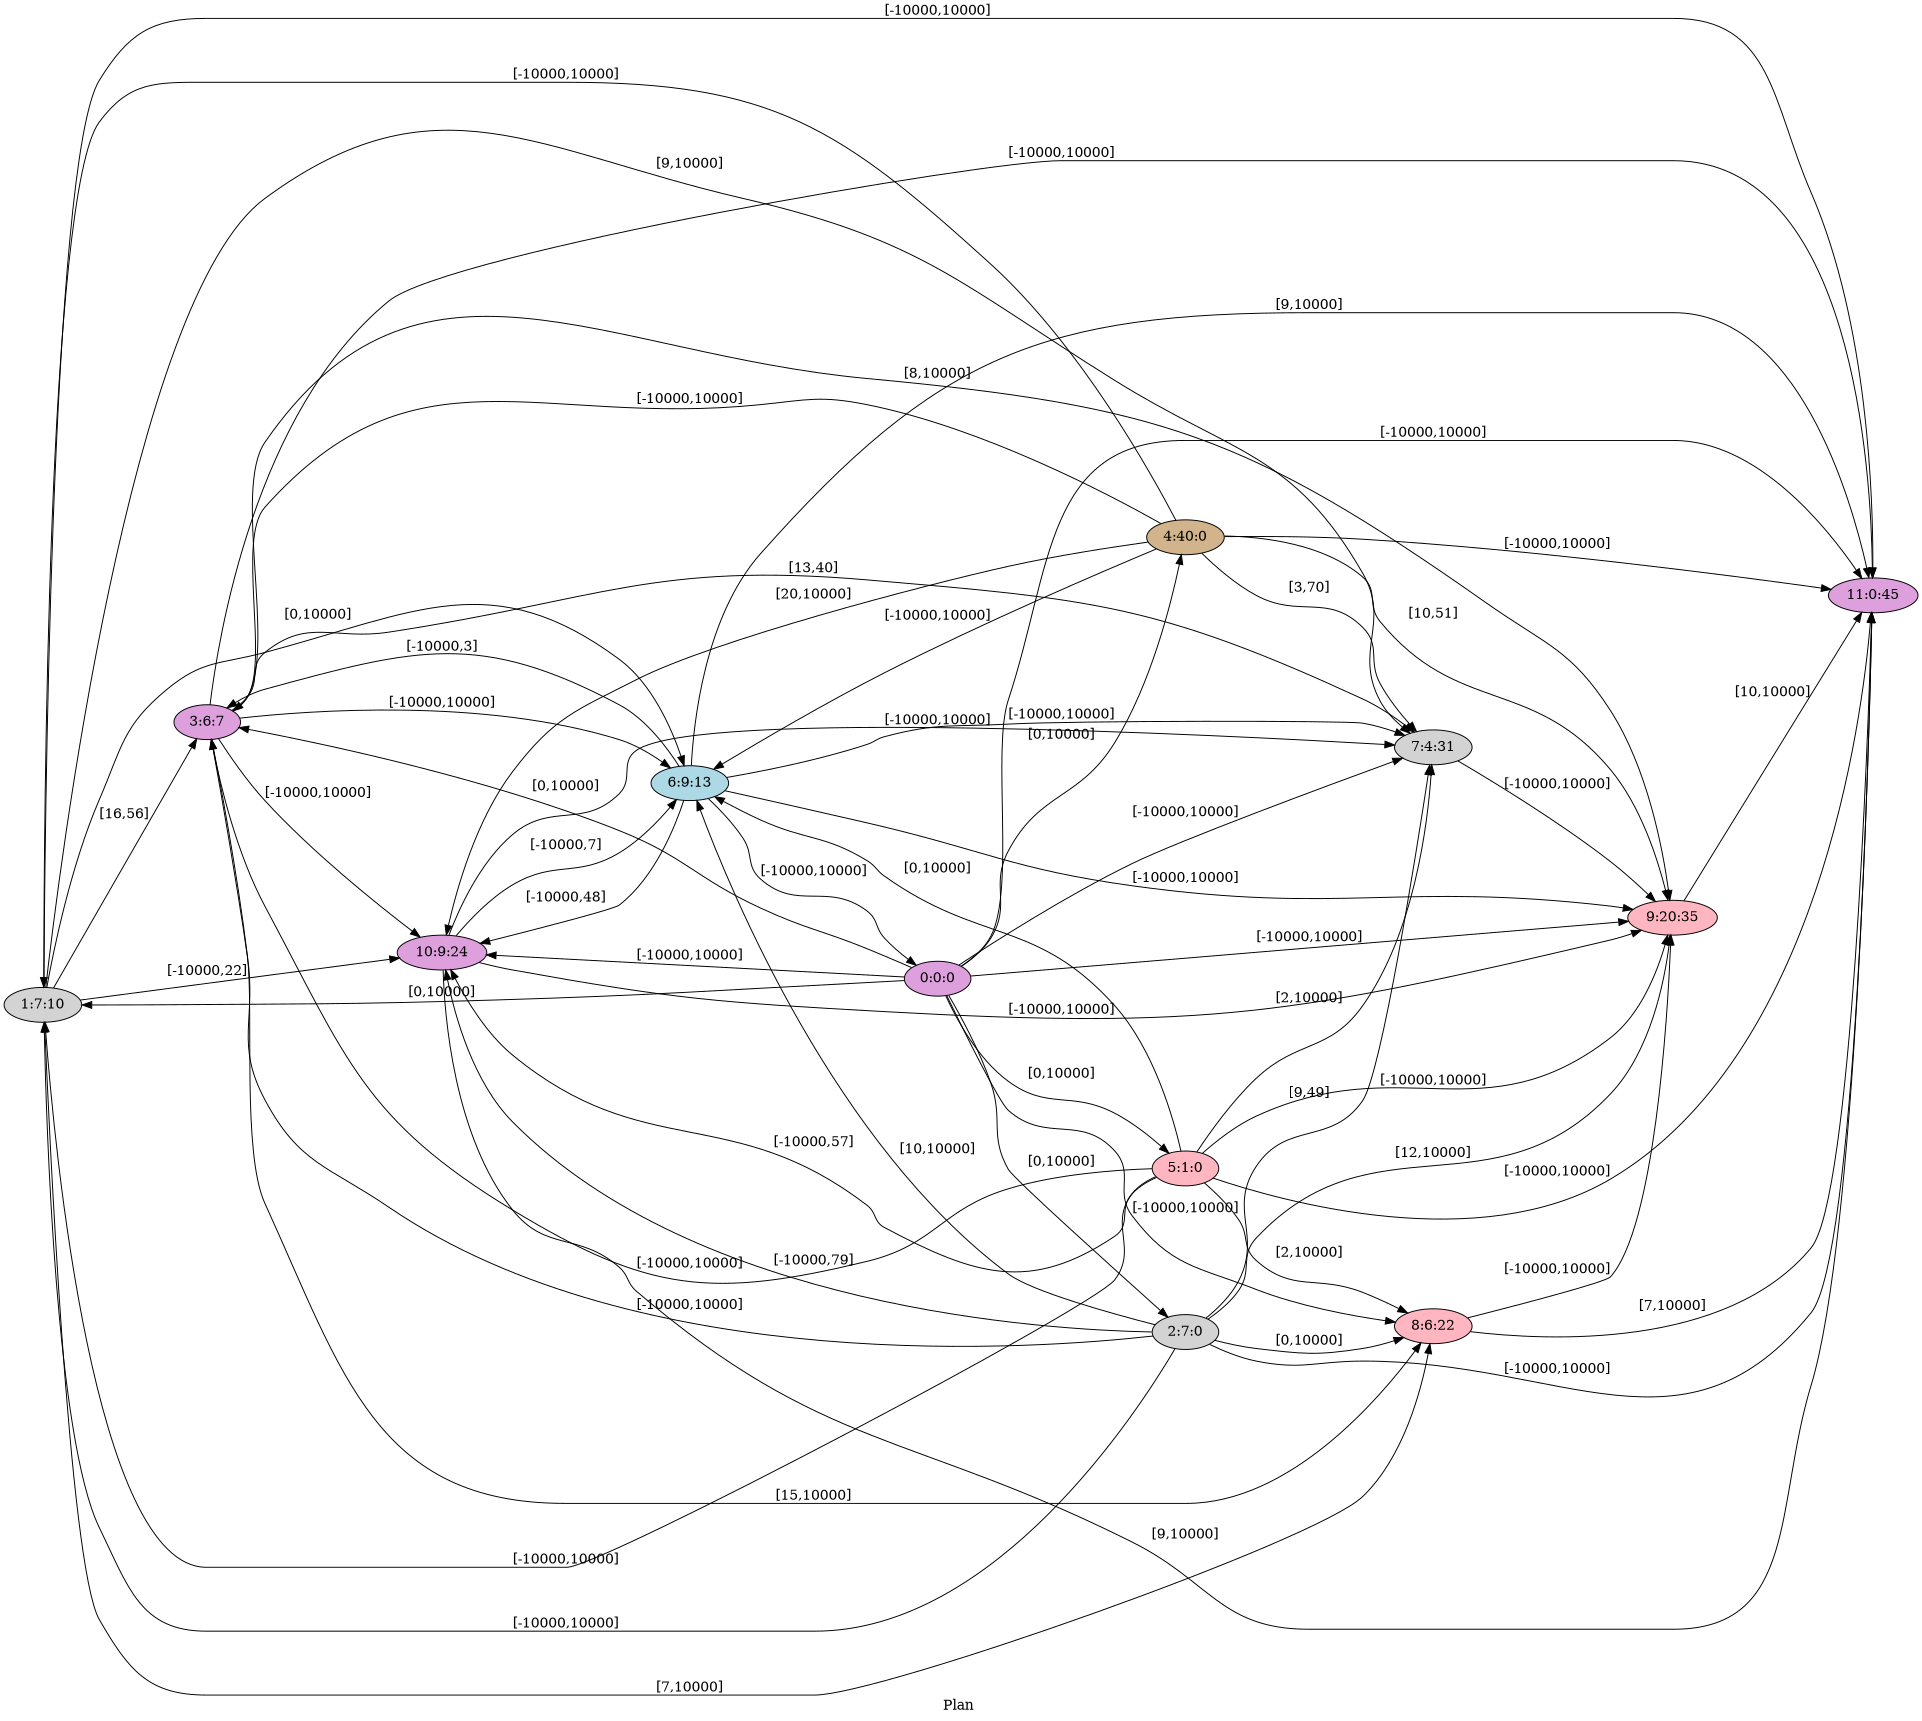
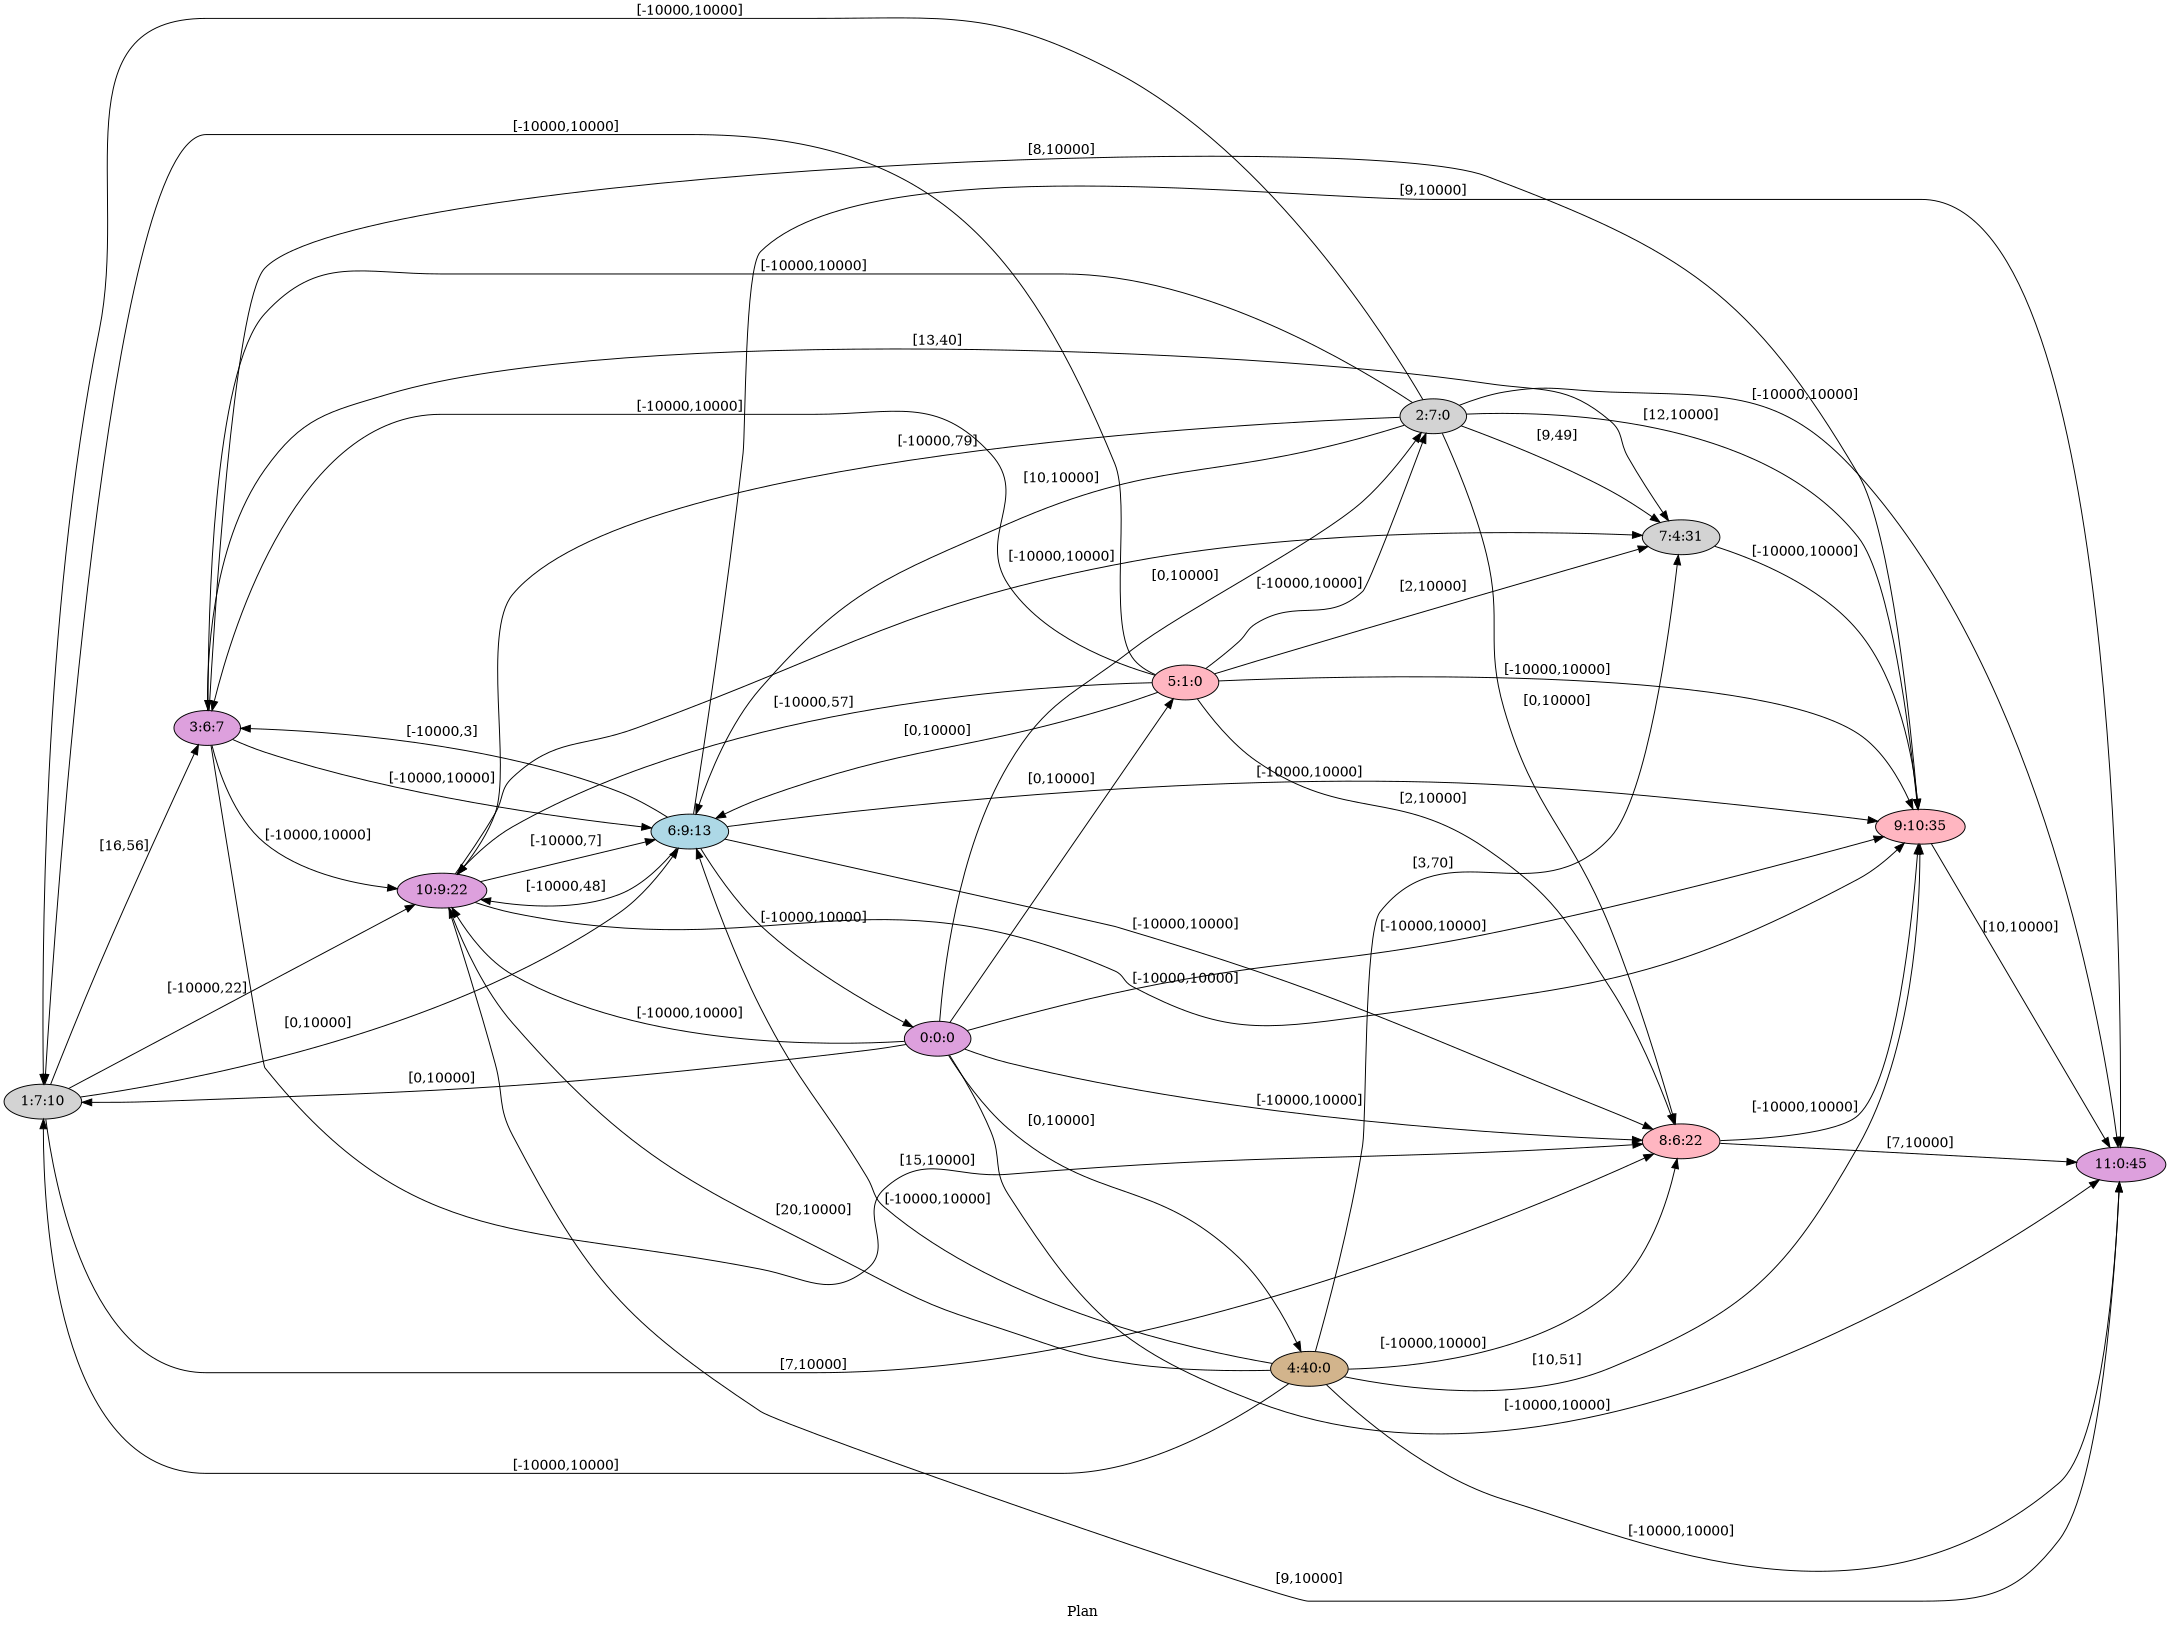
edge "1:7:10" -> "11:0:45": removed, label "[-10000,10000]"
edge "1:7:10" -> "7:4:31": removed, label "[9,10000]"
edge "3:6:7" -> "11:0:45": removed, label "[-10000,10000]"
edge "4:40:0" -> "3:6:7": now "4:40:0" -> "8:6:22"
edge "6:9:13" -> "7:4:31": now "6:9:13" -> "8:6:22"
edge "0:0:0" -> "3:6:7": removed, label "[0,10000]"
edge "0:0:0" -> "7:4:31": removed, label "[-10000,10000]"
node "9:20:35": label "9:20:35" -> "9:10:35"
node "10:9:24": label "10:9:24" -> "10:9:22"
edge "5:1:0" -> "11:0:45": now "5:1:0" -> "2:7:0"
